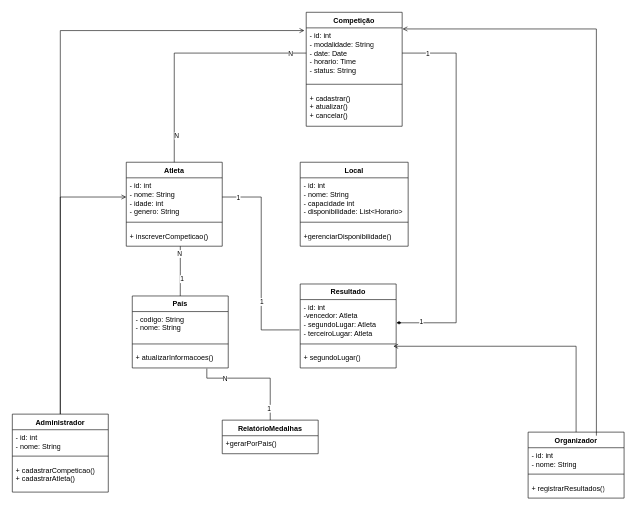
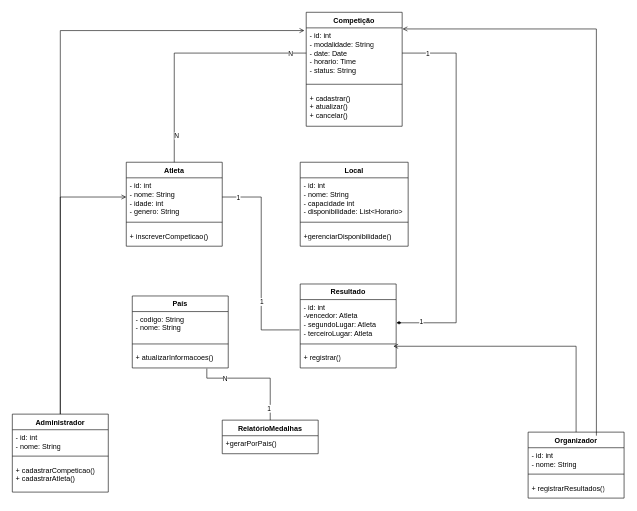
edge "+ inscreverCompeticao()" -- "País": removed, labels "N", "1"
node "+ segundoLugar()": label "+ segundoLugar()" -> "+ registrar()"
